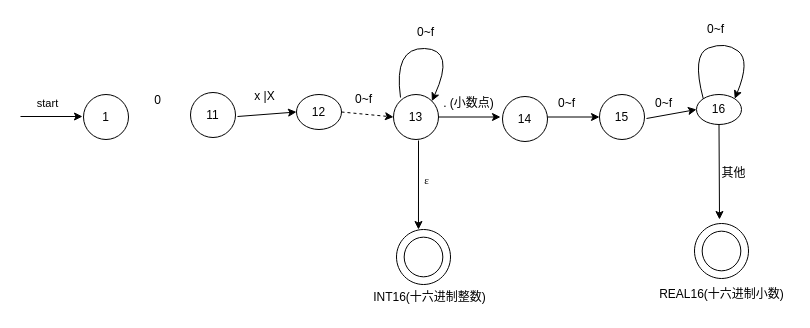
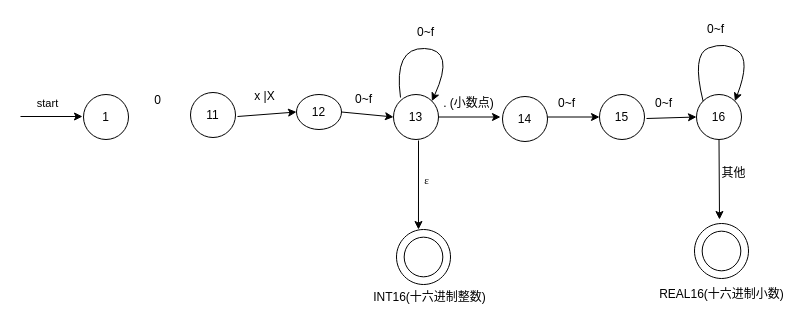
node "16": size 45x30 -> 45x45
edge "12" -> "13": style dashed -> solid
